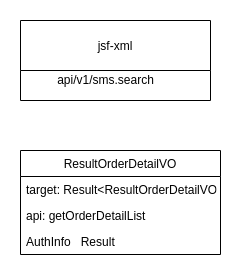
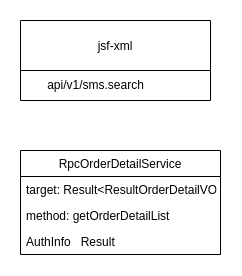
node "api/v1/sms.search": moved (106, 81) -> (96, 86)
node "ResultOrderDetailVO": label "ResultOrderDetailVO" -> "RpcOrderDetailService"
node "api: getOrderDetailList": label "api: getOrderDetailList" -> "method: getOrderDetailList"
